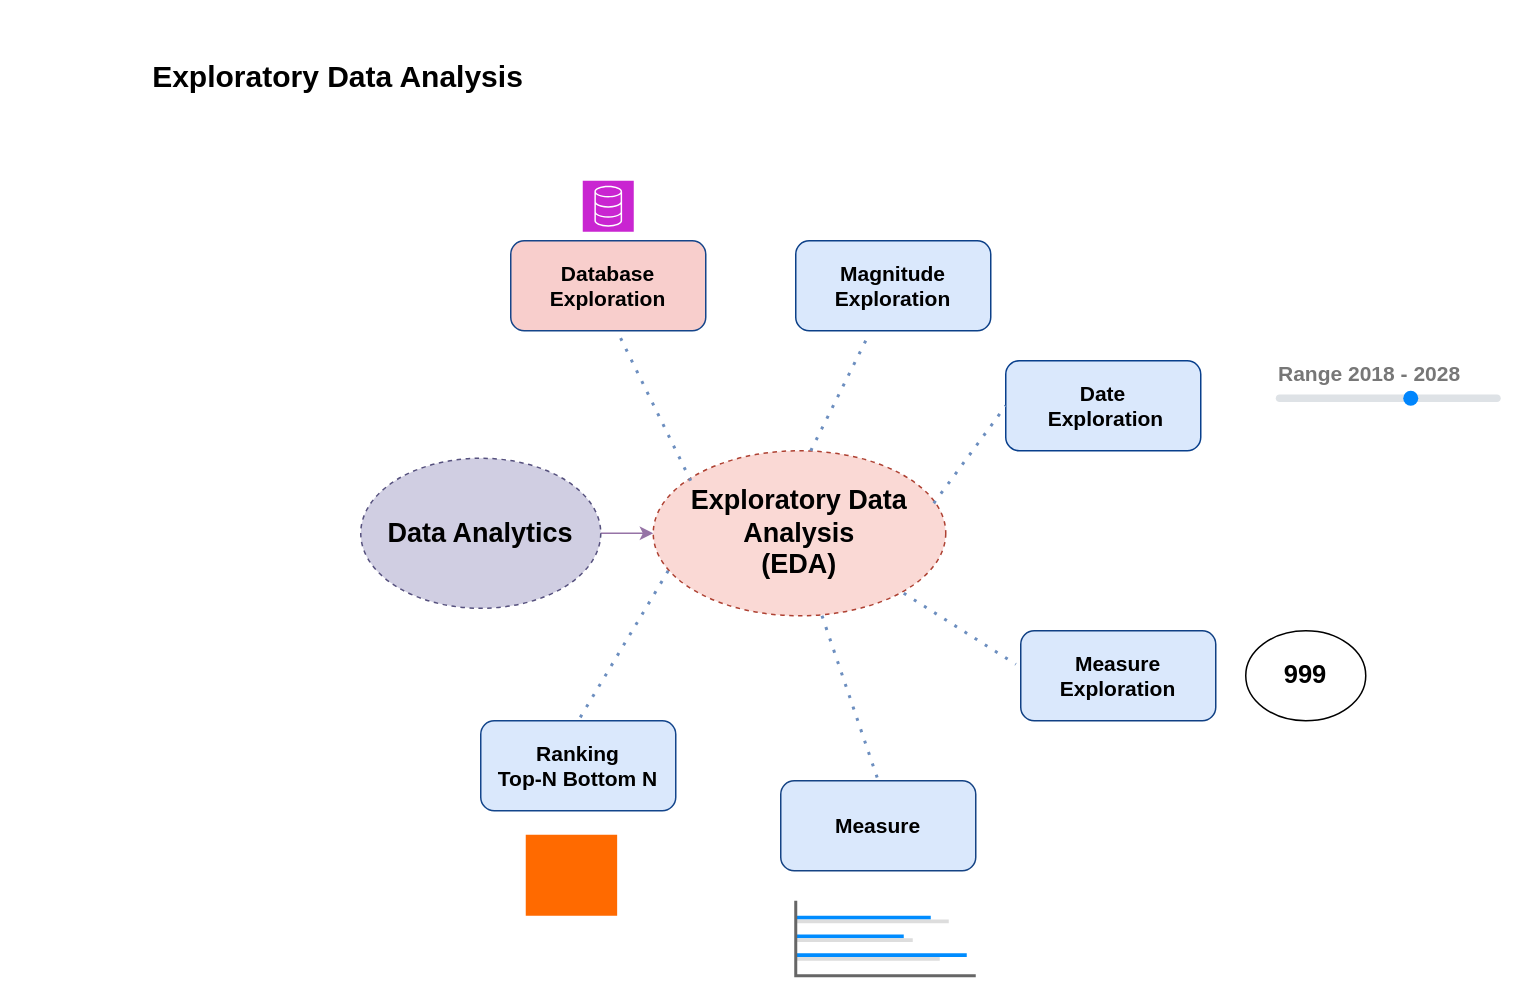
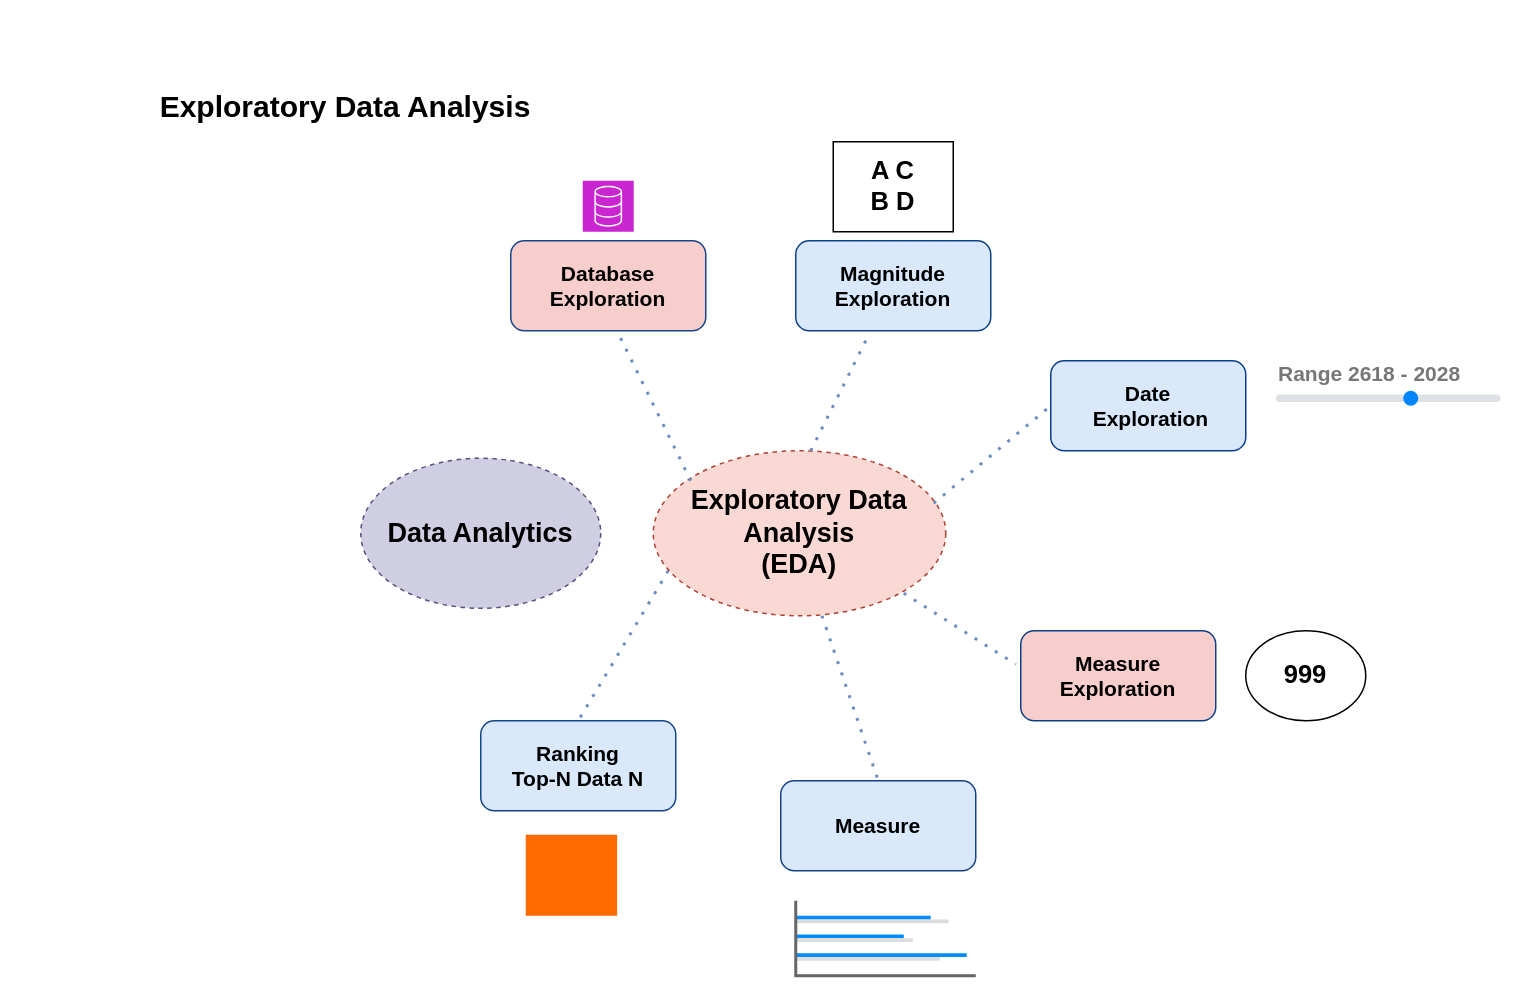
node "Exploratory Data Analysis": moved (338, 76) -> (346, 106)
node "A C B D": added
node "Range 2018 - 2028": label "Range 2018 - 2028" -> "Range 2618 - 2028"
node "Date Exploration": moved (1103, 406) -> (1148, 406)
edge "Data Analytics" -> "Exploratory Data Analysis (EDA)": removed
node "Measure Exploration": fillcolor #dae8fc -> #f8cecc
node "Ranking Top-N Bottom N": label "Ranking Top-N Bottom N" -> "Ranking Top-N Data N"
